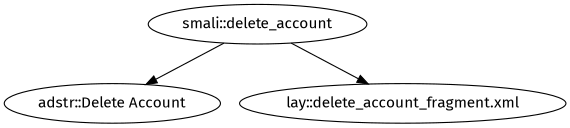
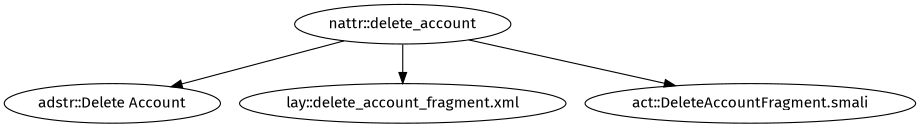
node "smali::delete_account": label "smali::delete_account" -> "nattr::delete_account"
node "act::DeleteAccountFragment.smali": added
